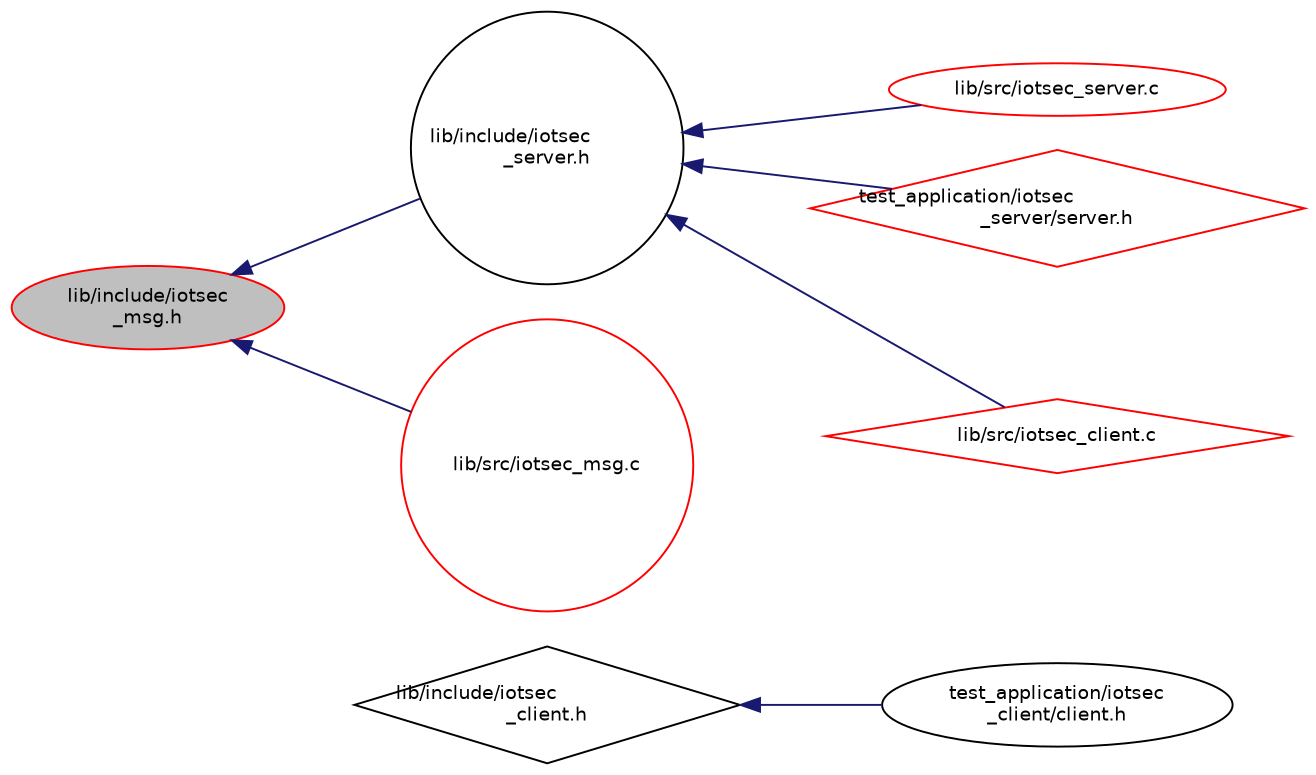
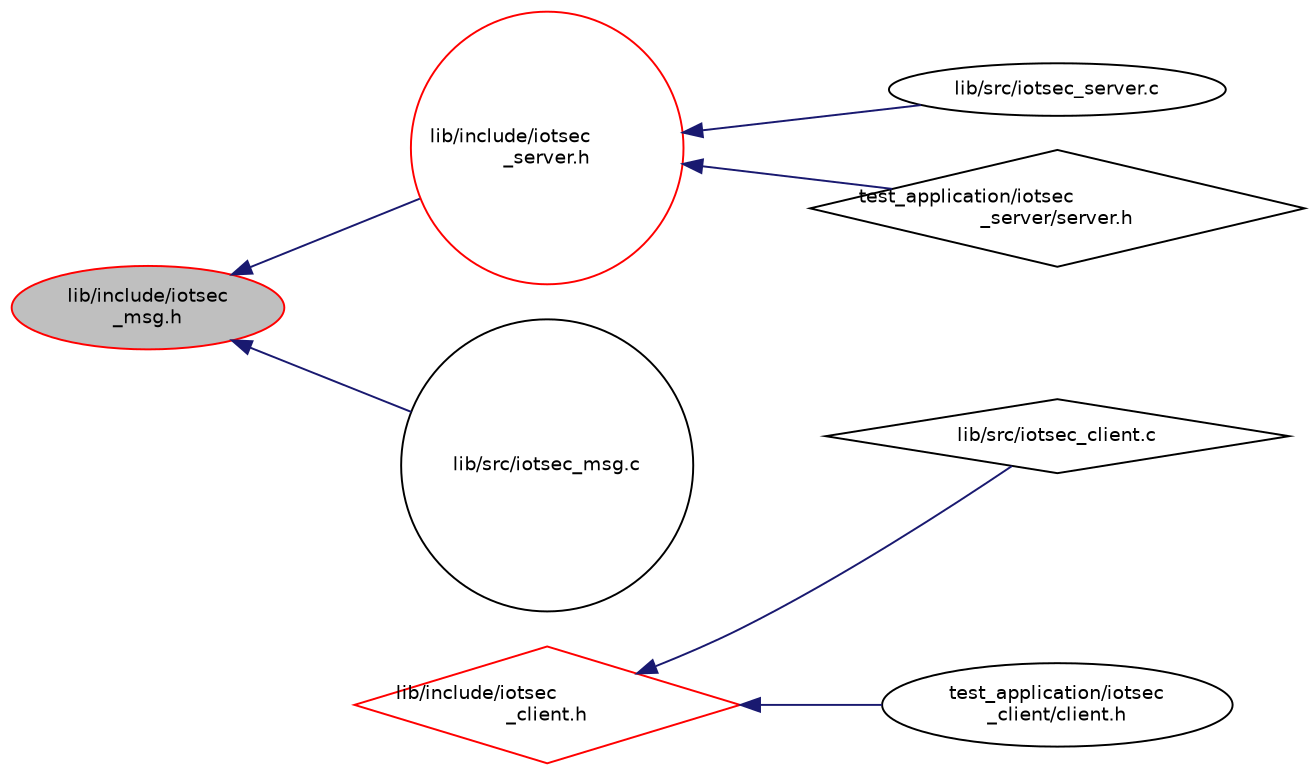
node "lib/src/iotsec_server.c": color red -> black
node "lib/include/iotsec _server.h": color black -> red
node "test_application/iotsec _server/server.h": color red -> black
edge "lib/src/iotsec_client.c" -> "lib/include/iotsec _server.h": now "lib/src/iotsec_client.c" -> "lib/include/iotsec _client.h"
node "lib/src/iotsec_client.c": color red -> black
node "lib/src/iotsec_msg.c": color red -> black
node "lib/include/iotsec _client.h": color black -> red
